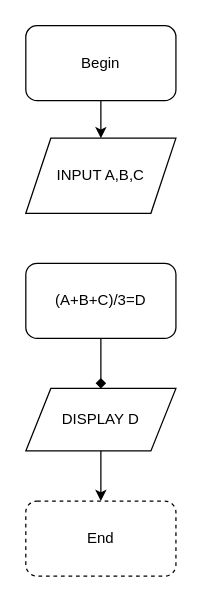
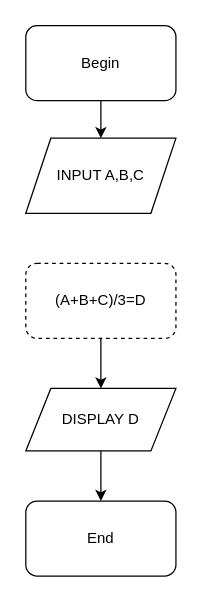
node "(A+B+C)/3=D": style solid -> dashed
edge "(A+B+C)/3=D" -> "DISPLAY D": arrowhead diamond -> classic
node "End": style dashed -> solid
